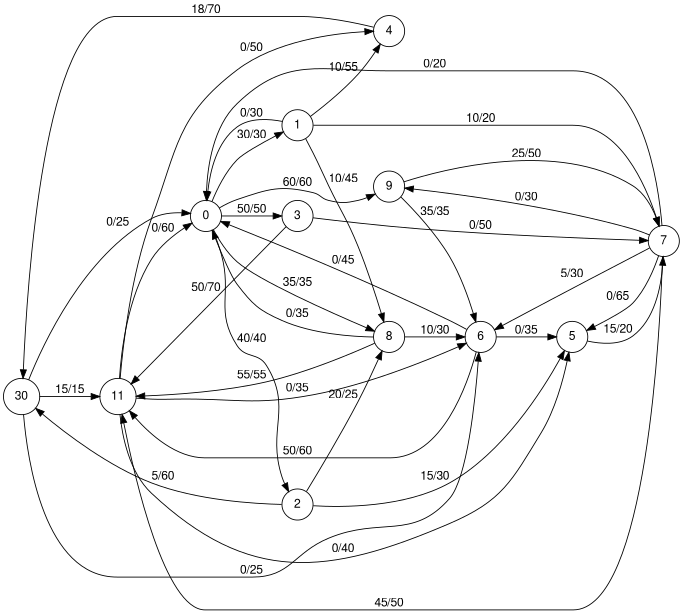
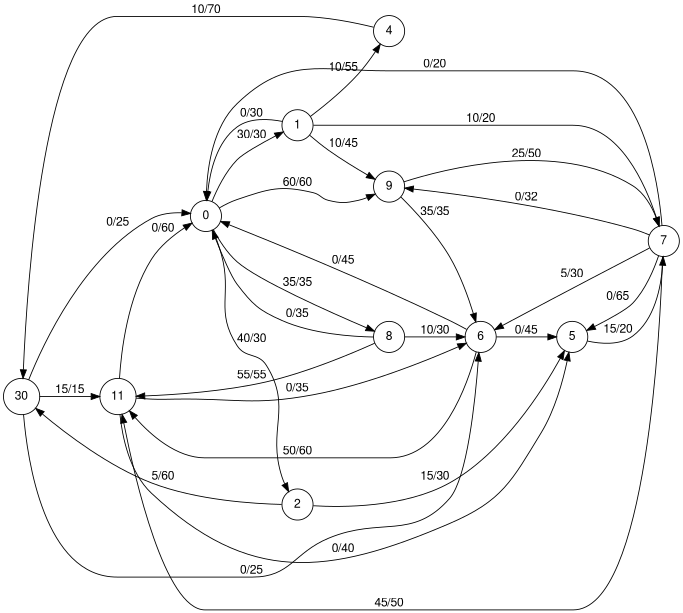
edge "4" -> "30": label "18/70" -> "10/70"
edge "11" -> "4": removed, label "0/50"
edge "7" -> "9": label "0/30" -> "0/32"
node "3": removed
edge "1" -> "8": now "1" -> "9"
edge "6" -> "5": label "0/35" -> "0/45"
edge "0" -> "2": label "40/40" -> "40/30"
edge "2" -> "8": removed, label "20/25"
